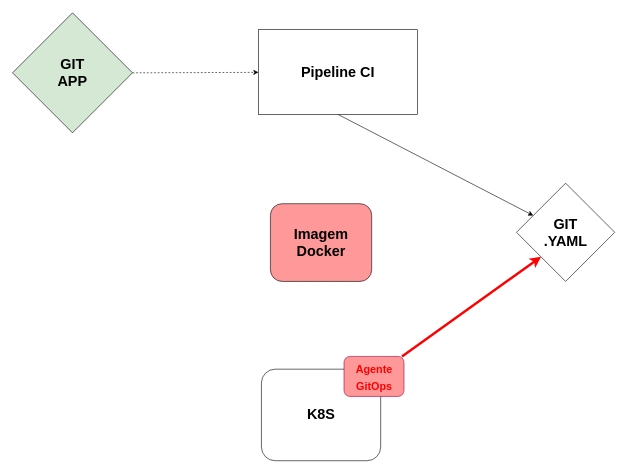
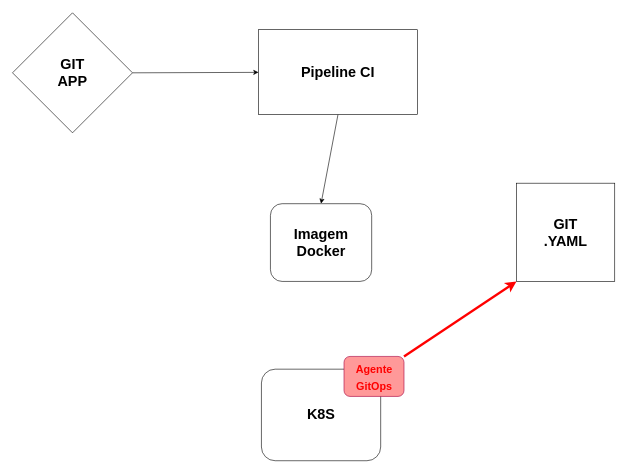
node "GIT APP": fillcolor #d5e8d4 -> #ffffff
edge "GIT APP" -> "Pipeline CI": style dashed -> solid
edge "Pipeline CI" -> "GIT .YAML": now "Pipeline CI" -> "Imagem Docker"
node "GIT .YAML": shape diamond -> rectangle
node "Imagem Docker": fillcolor #ff9999 -> #ffffff
